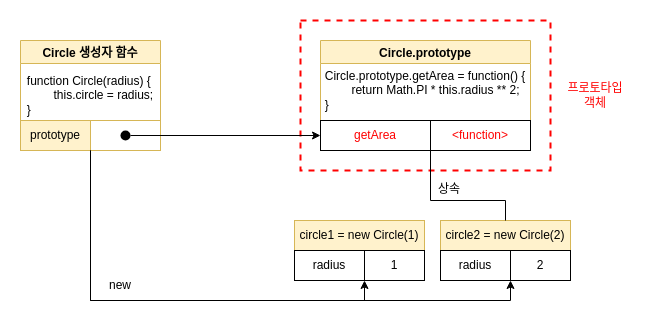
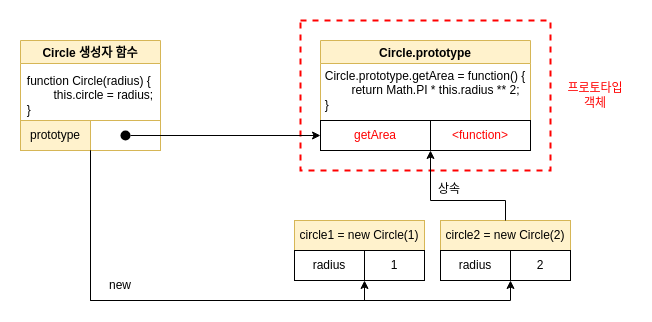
edge "<function>" -- "circle2 = new Circle(2)": arrowhead none -> classic
